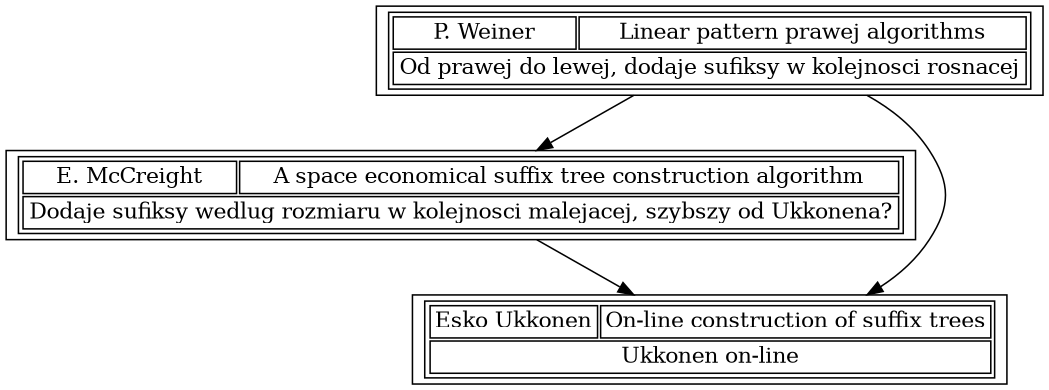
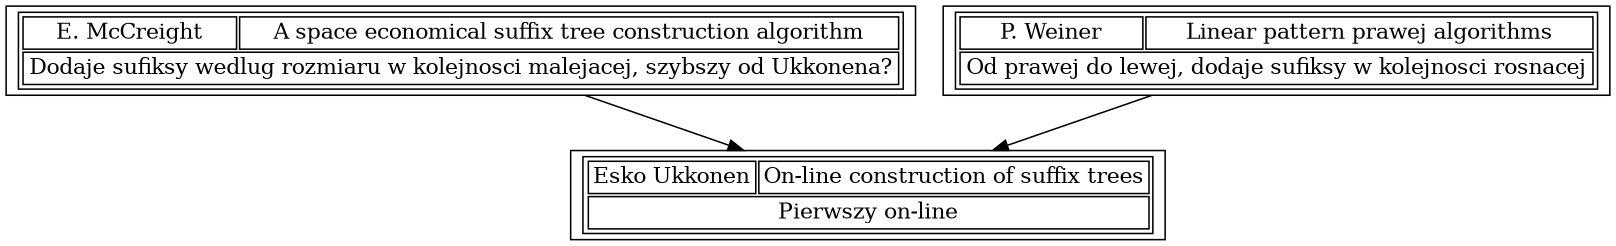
edge "P. Weiner" -> "E. McCreight": removed
node "Esko Ukkonen": text "Ukkonen on-line" -> "Pierwszy on-line"
